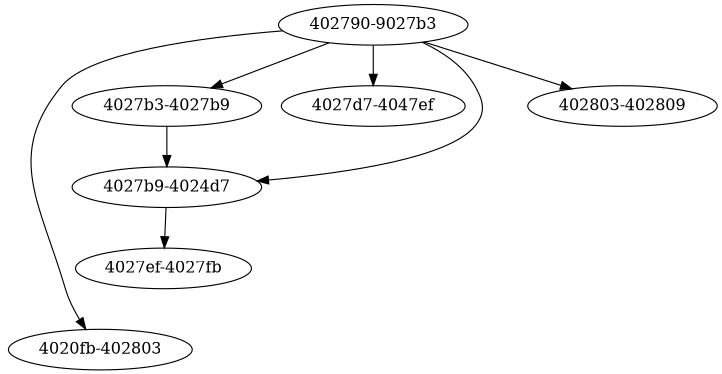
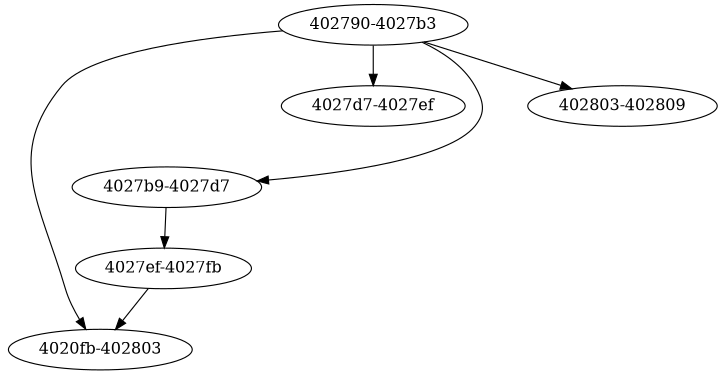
node "402790-9027b3": label "402790-9027b3" -> "402790-4027b3"
node "4027b3-4027b9": removed
node "4027d7-4047ef": label "4027d7-4047ef" -> "4027d7-4027ef"
node "4027b9-4024d7": label "4027b9-4024d7" -> "4027b9-4027d7"
edge "4027ef-4027fb" -> "4020fb-402803": added
